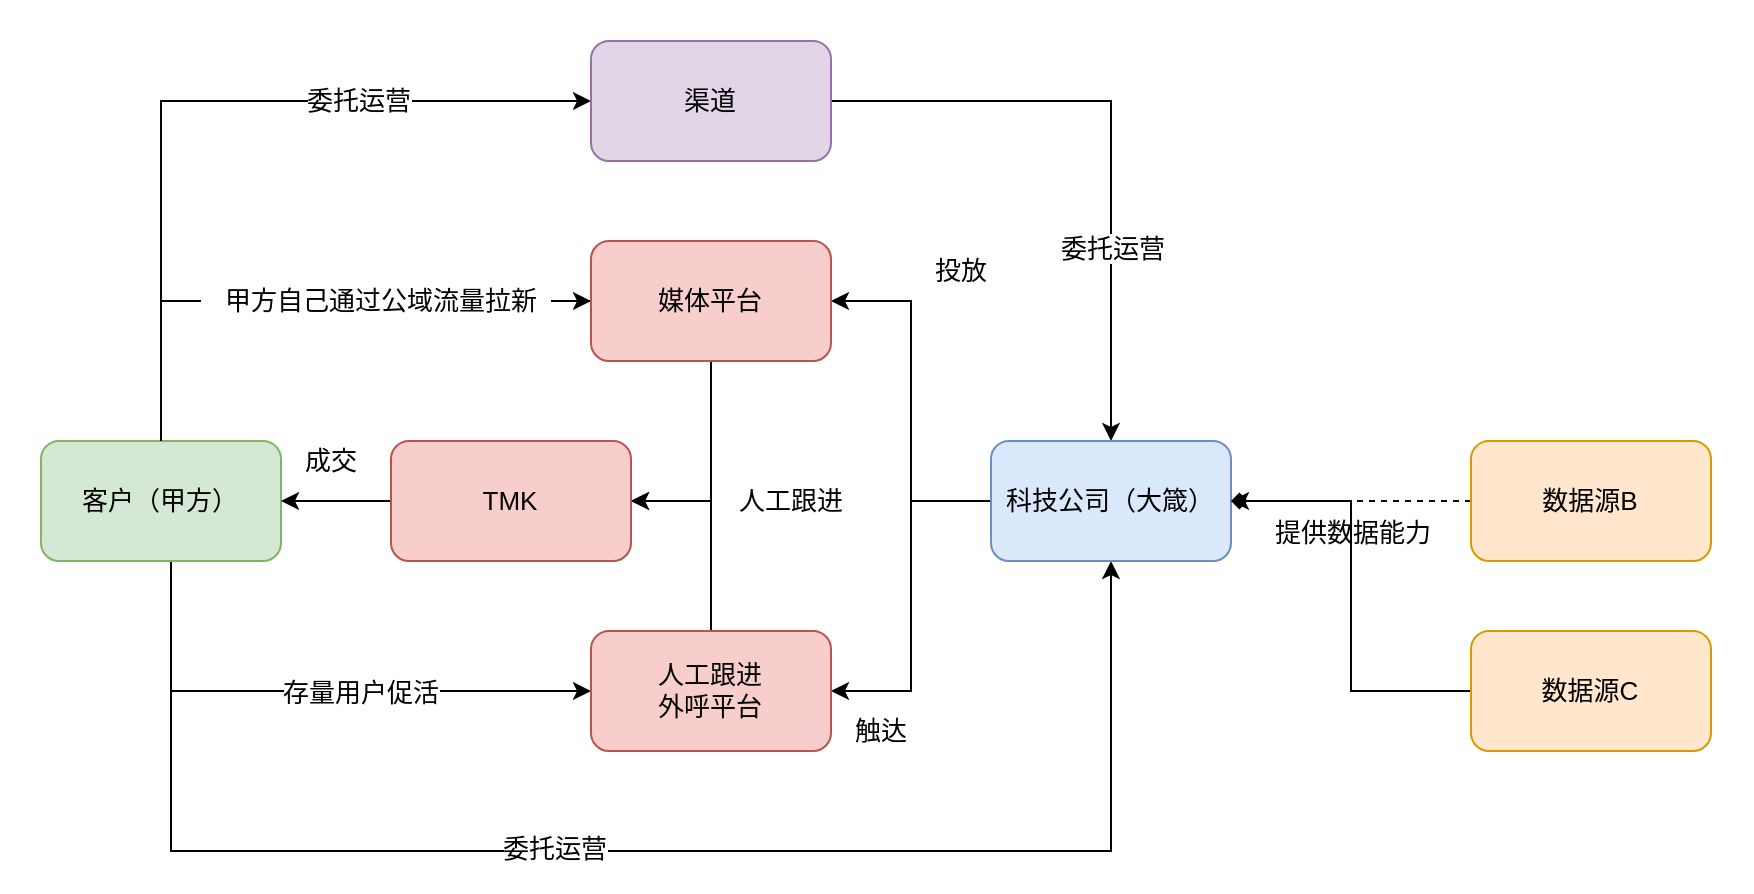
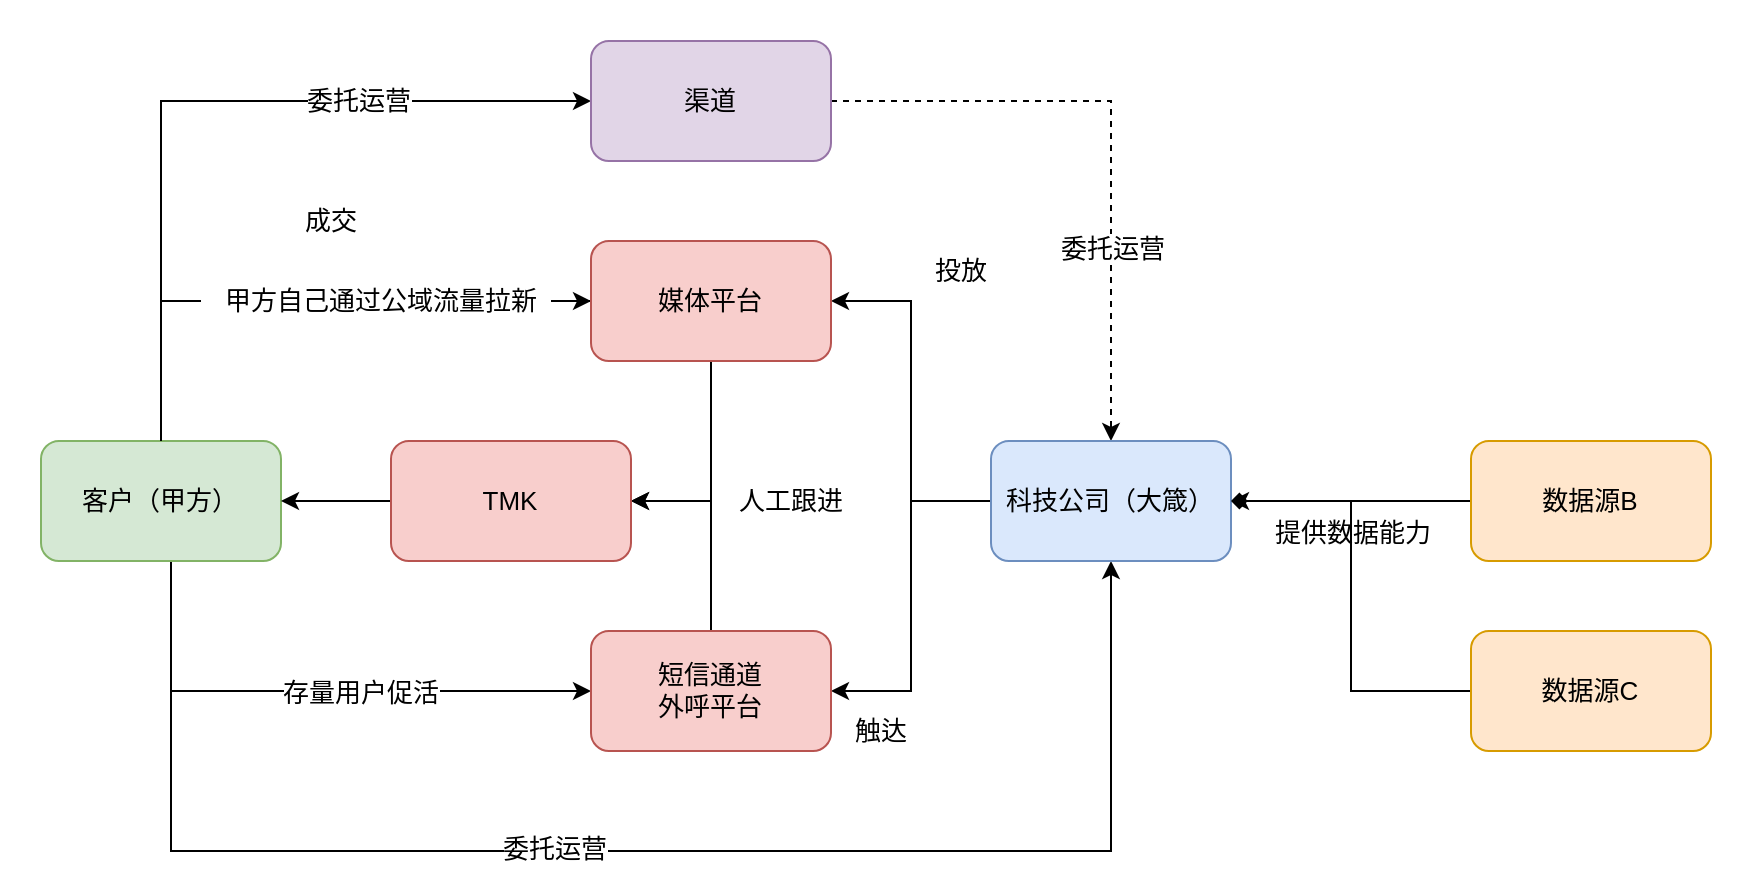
edge "渠道" -> "科技公司（大箴）": style solid -> dashed
node "成交": moved (331, 461) -> (331, 221)
edge "数据源B" -> "科技公司（大箴）": style dashed -> solid
node "人工跟进外呼平台": label "人工跟进外呼平台" -> "短信通道外呼平台"
